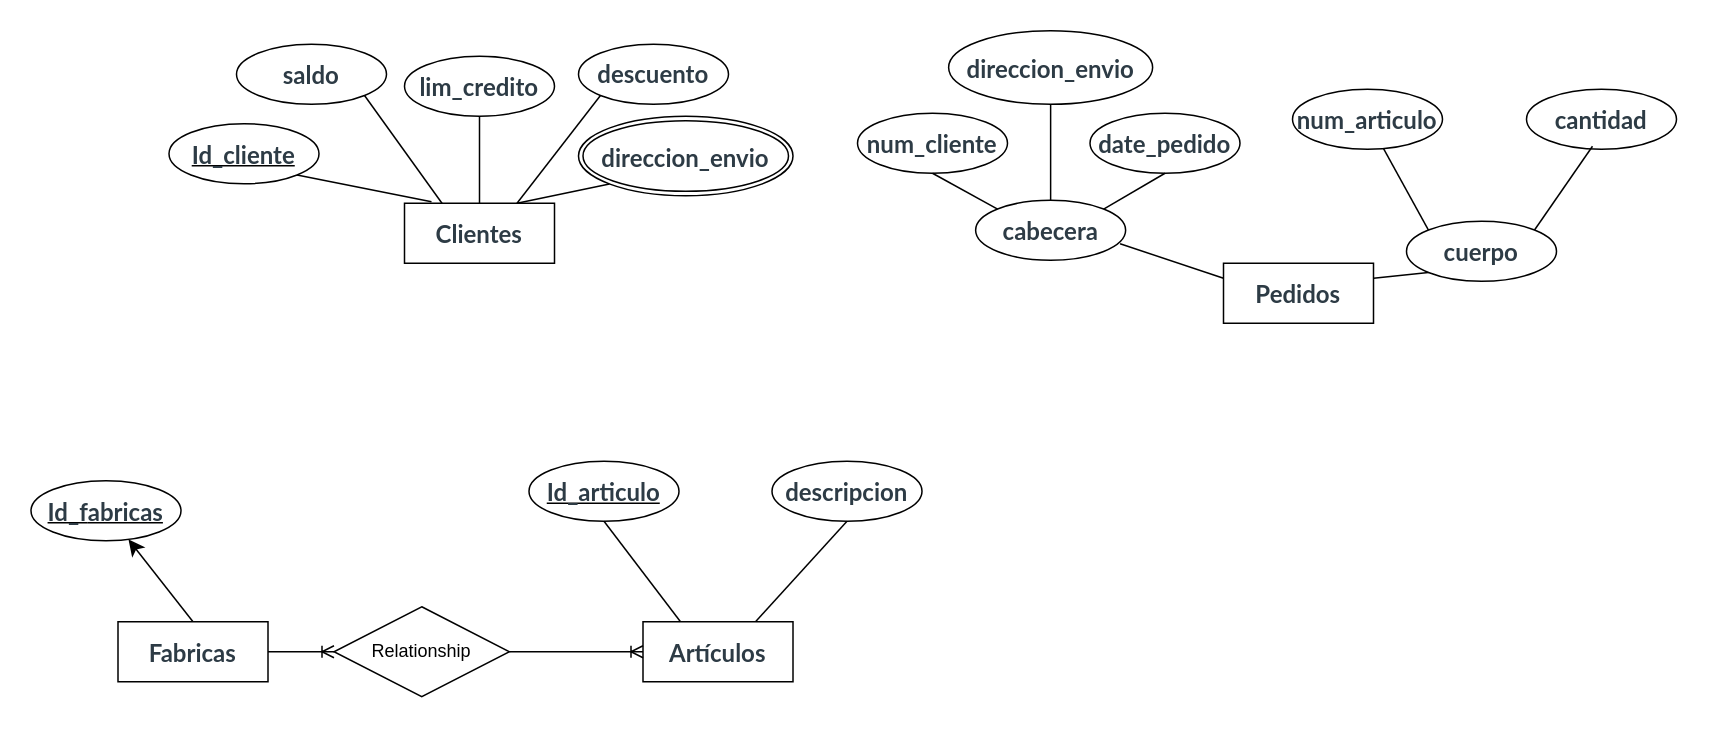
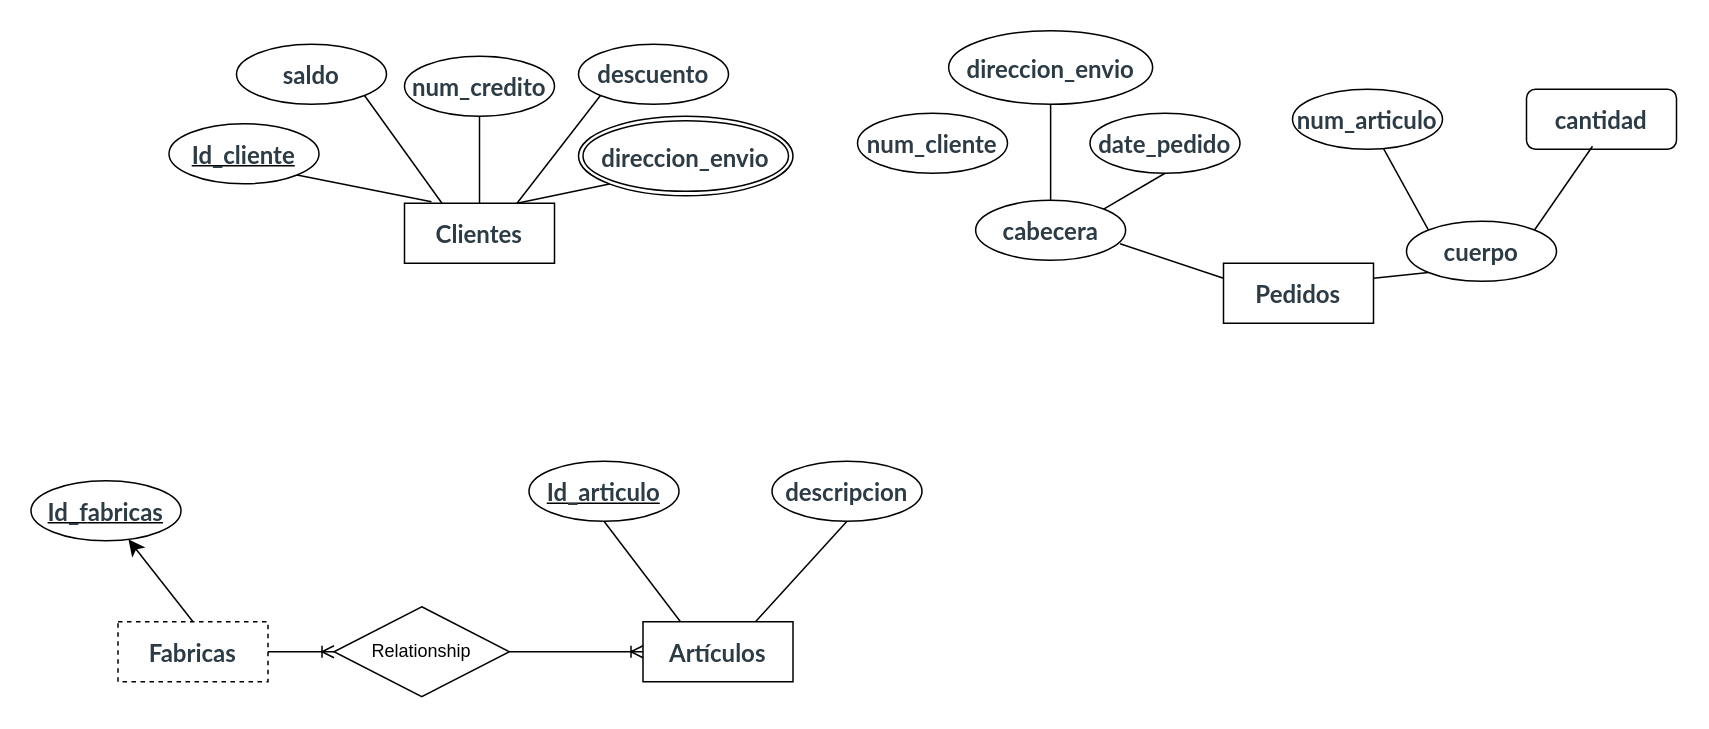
node "lim_credito": label "lim_credito" -> "num_credito"
node "cantidad": shape ellipse -> rounded rectangle
edge "num_cliente" -- "cabecera": removed
node "Fabricas": style solid -> dashed
